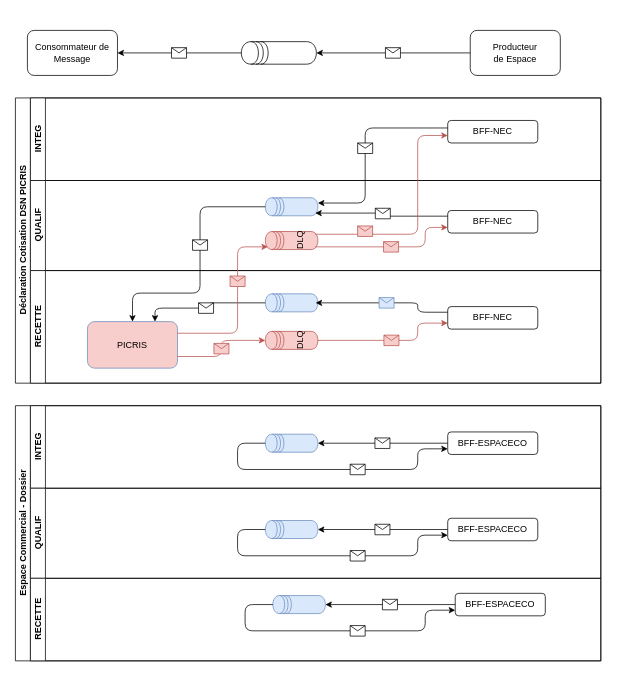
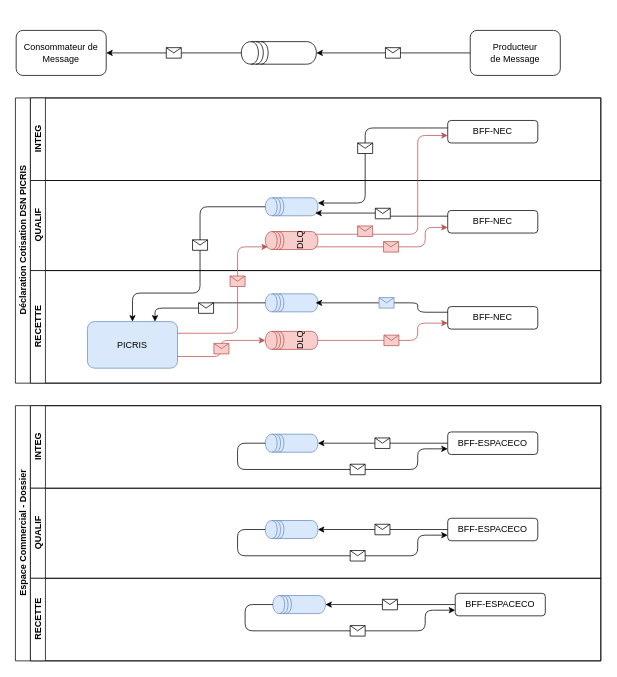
node "Consommateur de Message": moved (72, 53) -> (61, 53)
node "Producteur de Espace": label "Producteur de Espace" -> "Producteur de Message"
node "PICRIS": fillcolor #f8cecc -> #dae8fc
